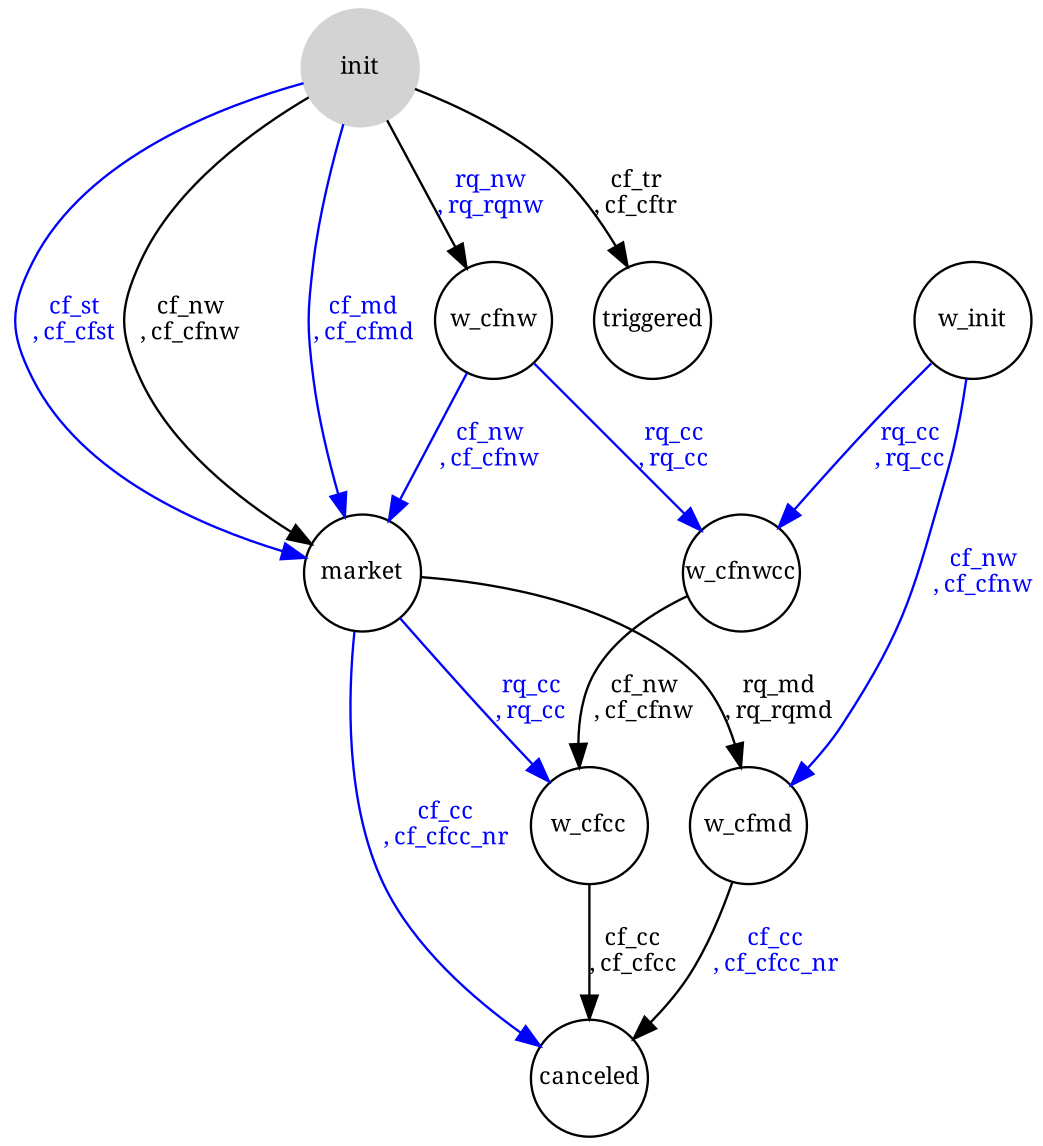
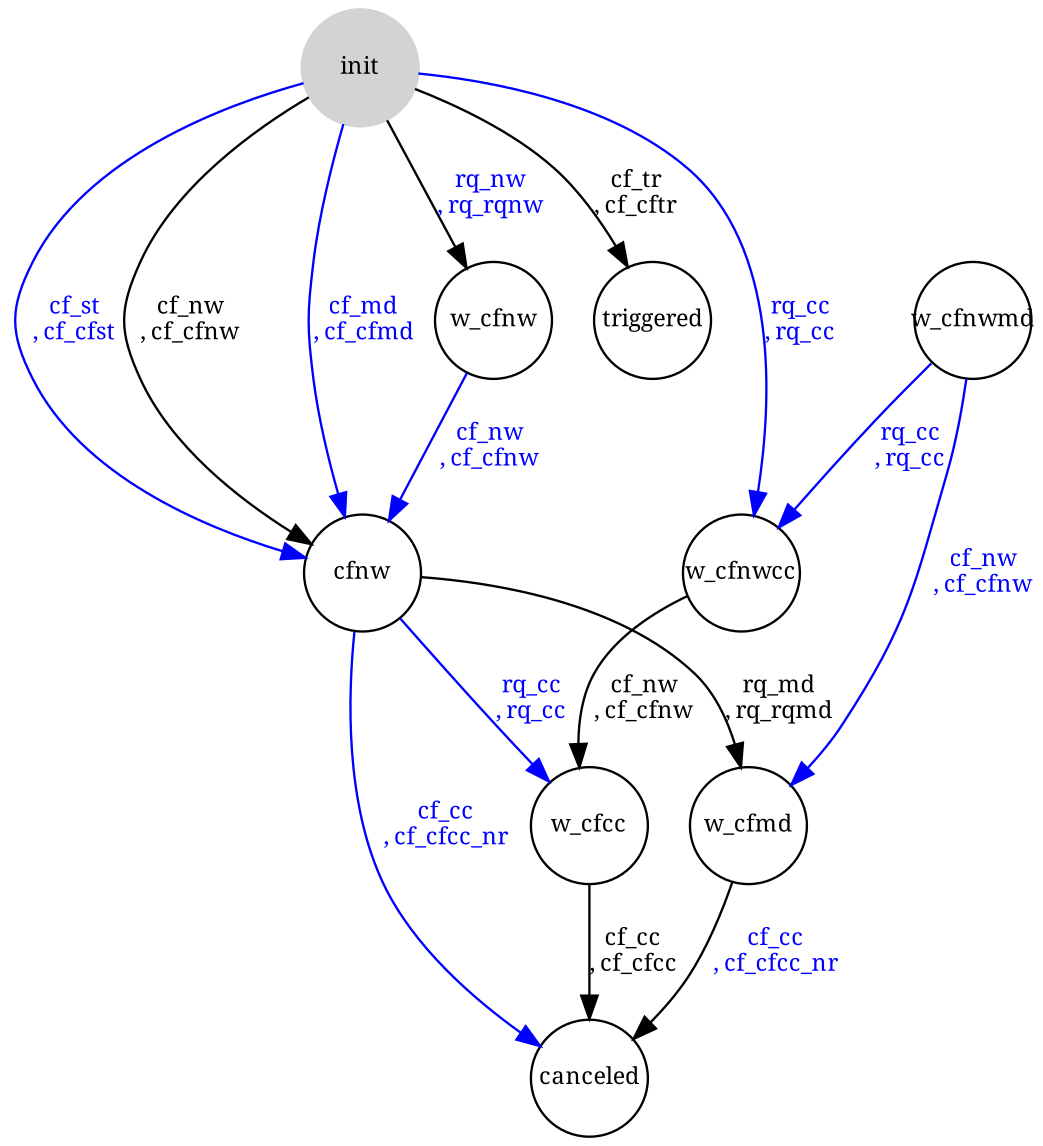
node "w_init": label "w_init" -> "w_cfnwmd"
edge "w_cfnw" -> "w_cfnwcc": now "init" -> "w_cfnwcc"
node "market": label "market" -> "cfnw"
